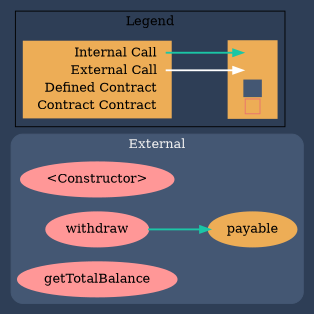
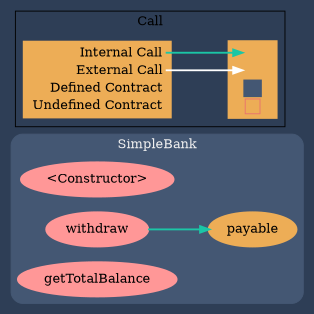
cluster "Legend": label "Legend" -> "Call"
node "Internal Call": text "Contract Contract" -> "Undefined Contract"
cluster "External": label "External" -> "SimpleBank"
